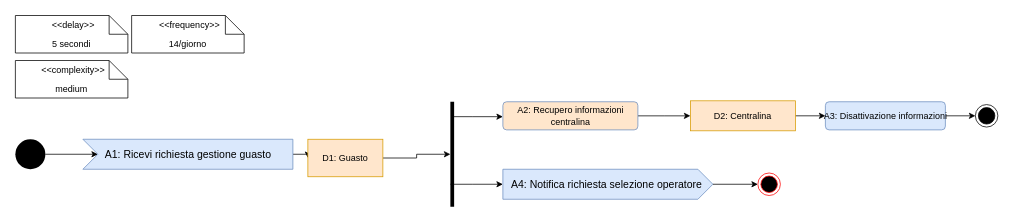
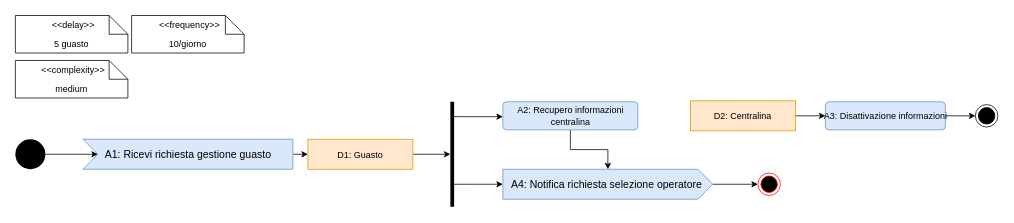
node "5 secondi": label "5 secondi" -> "5 guasto"
node "14/giorno": label "14/giorno" -> "10/giorno"
node "A2: Recupero informazioni centralina": fillcolor #ffe6cc -> #dae8fc
edge "A2: Recupero informazioni centralina" -> "D2: Centralina": now "A2: Recupero informazioni centralina" -> "A4: Notifica richiesta selezione operatore"
node "D1: Guasto": size 75x38 -> 105x30
